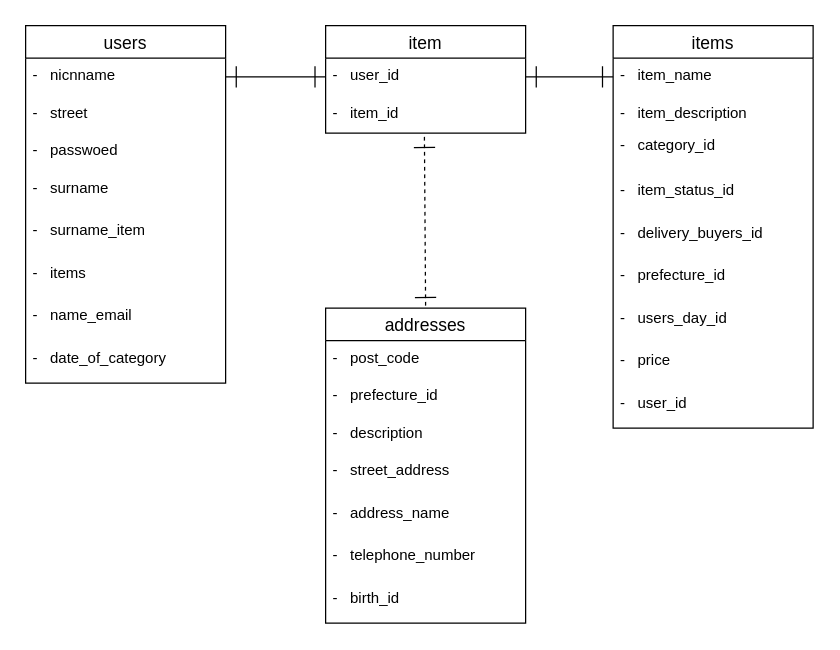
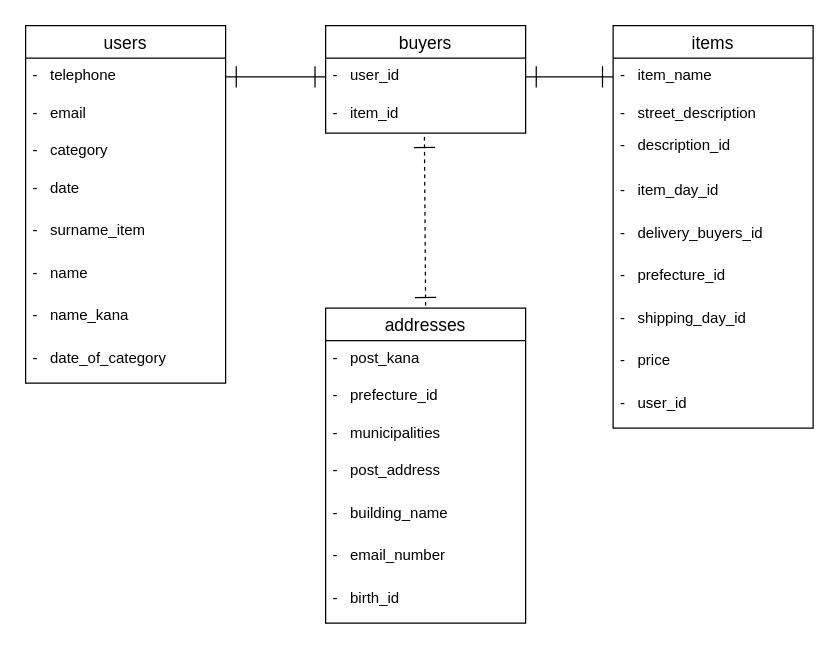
node "item": label "item" -> "buyers"
node "- nicnname": label "- nicnname" -> "- telephone"
node "- street": label "- street" -> "- email"
node "- item_description": label "- item_description" -> "- street_description"
node "- category_id": label "- category_id" -> "- description_id"
node "- passwoed": label "- passwoed" -> "- category"
node "- surname": label "- surname" -> "- date"
node "- item_status_id": label "- item_status_id" -> "- item_day_id"
node "- items": label "- items" -> "- name"
node "- name_email": label "- name_email" -> "- name_kana"
node "- users_day_id": label "- users_day_id" -> "- shipping_day_id"
node "- post_code": label "- post_code" -> "- post_kana"
node "- description": label "- description" -> "- municipalities"
node "- street_address": label "- street_address" -> "- post_address"
node "- address_name": label "- address_name" -> "- building_name"
node "- telephone_number": label "- telephone_number" -> "- email_number"
